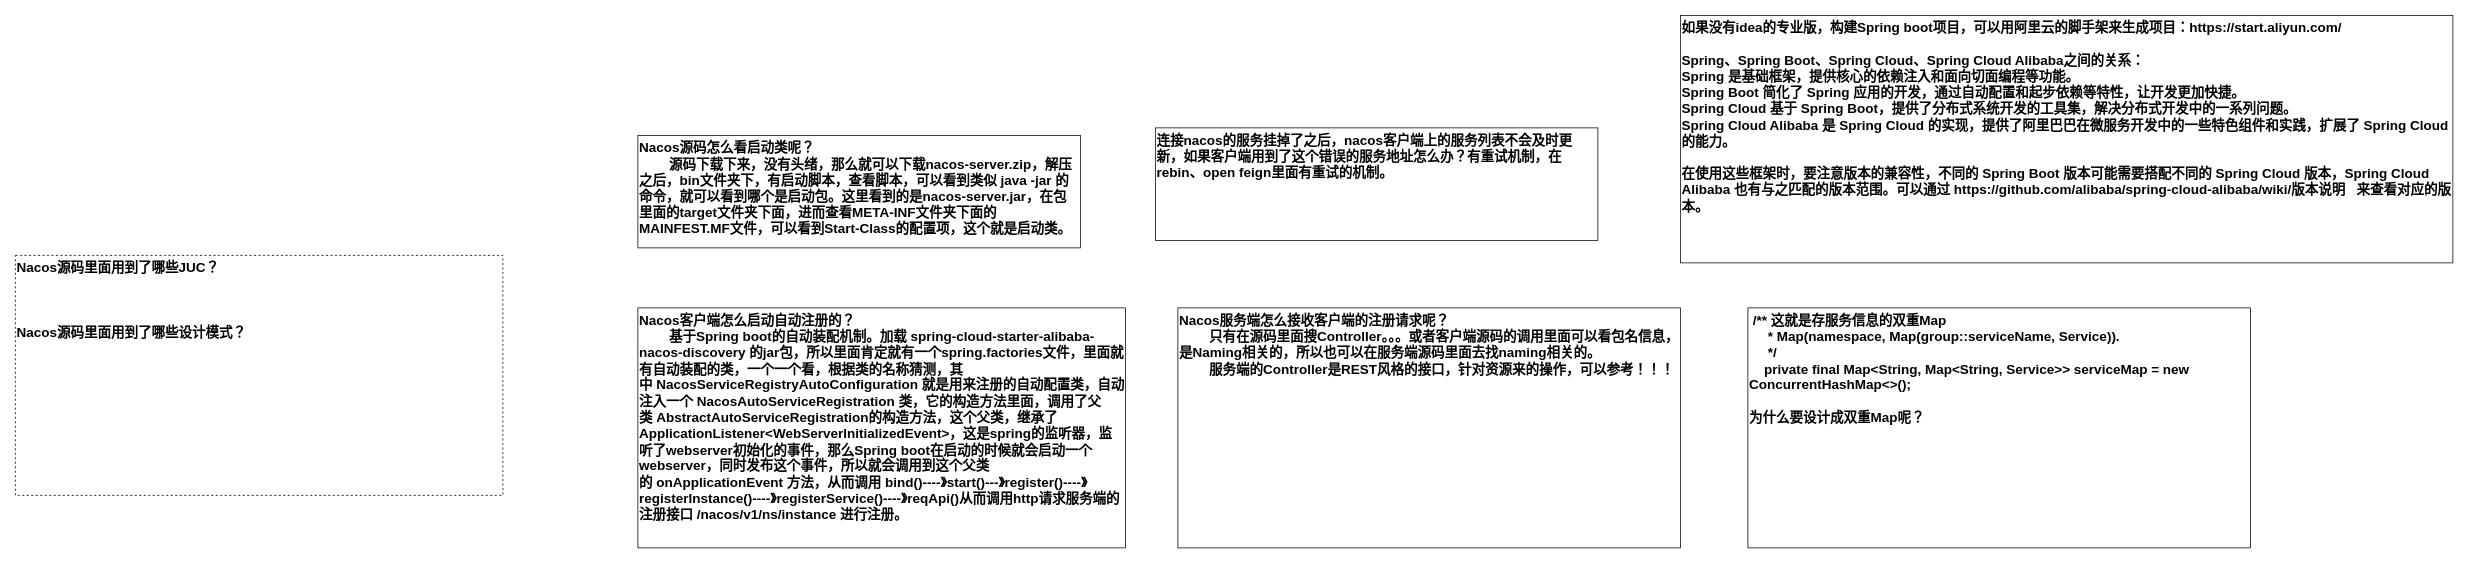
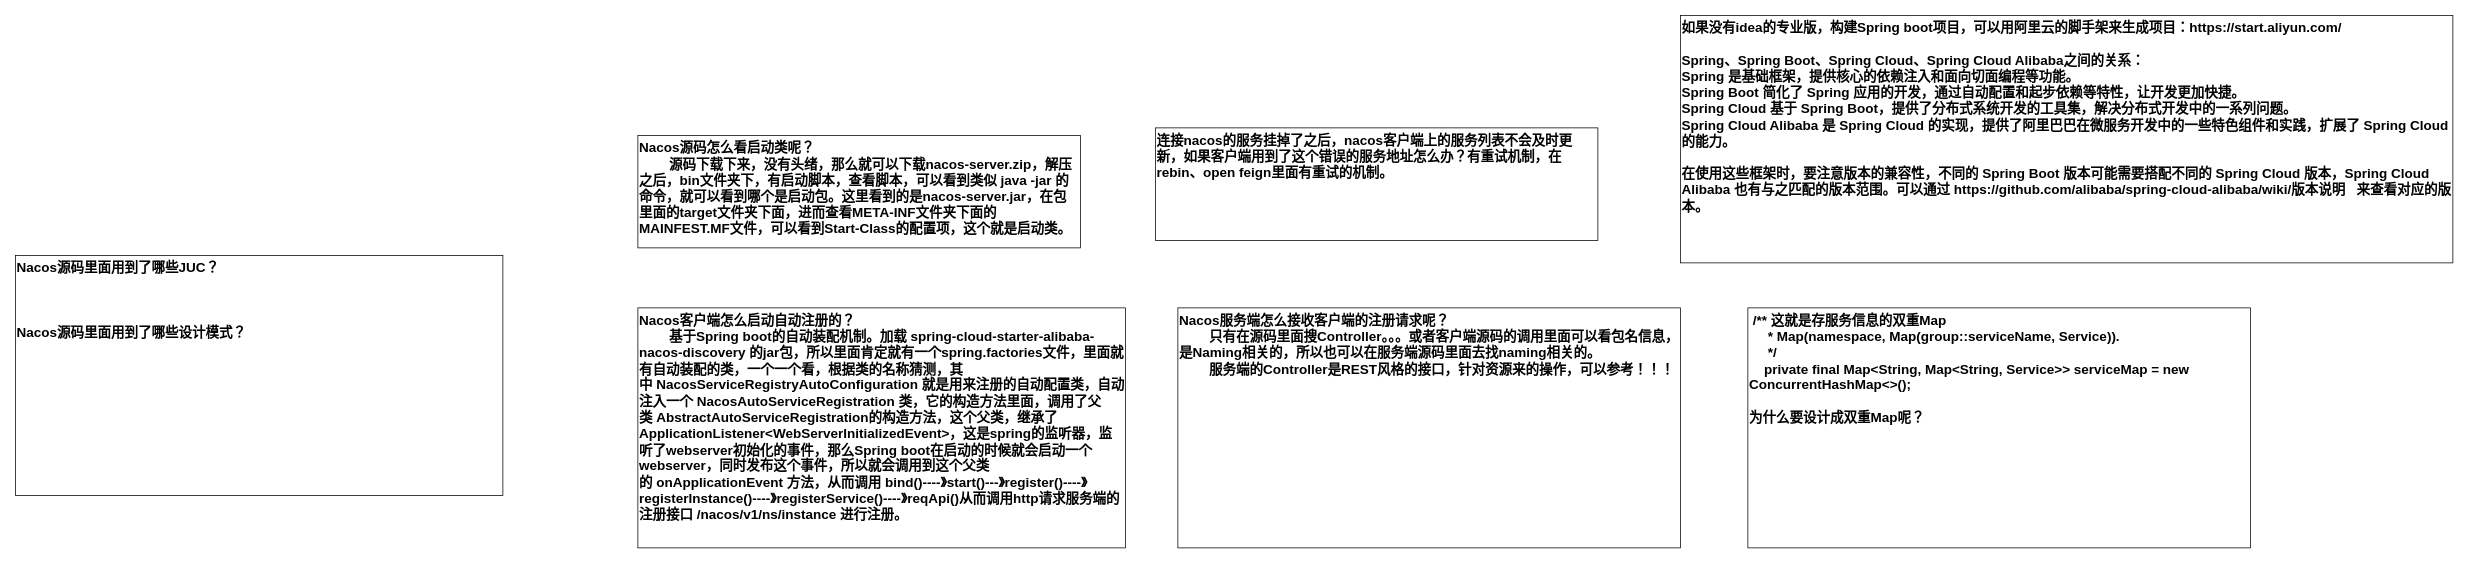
node "Nacos源码里面用到了哪些JUC？ Nacos源码里面用到了哪些设计模式？": style dashed -> solid
